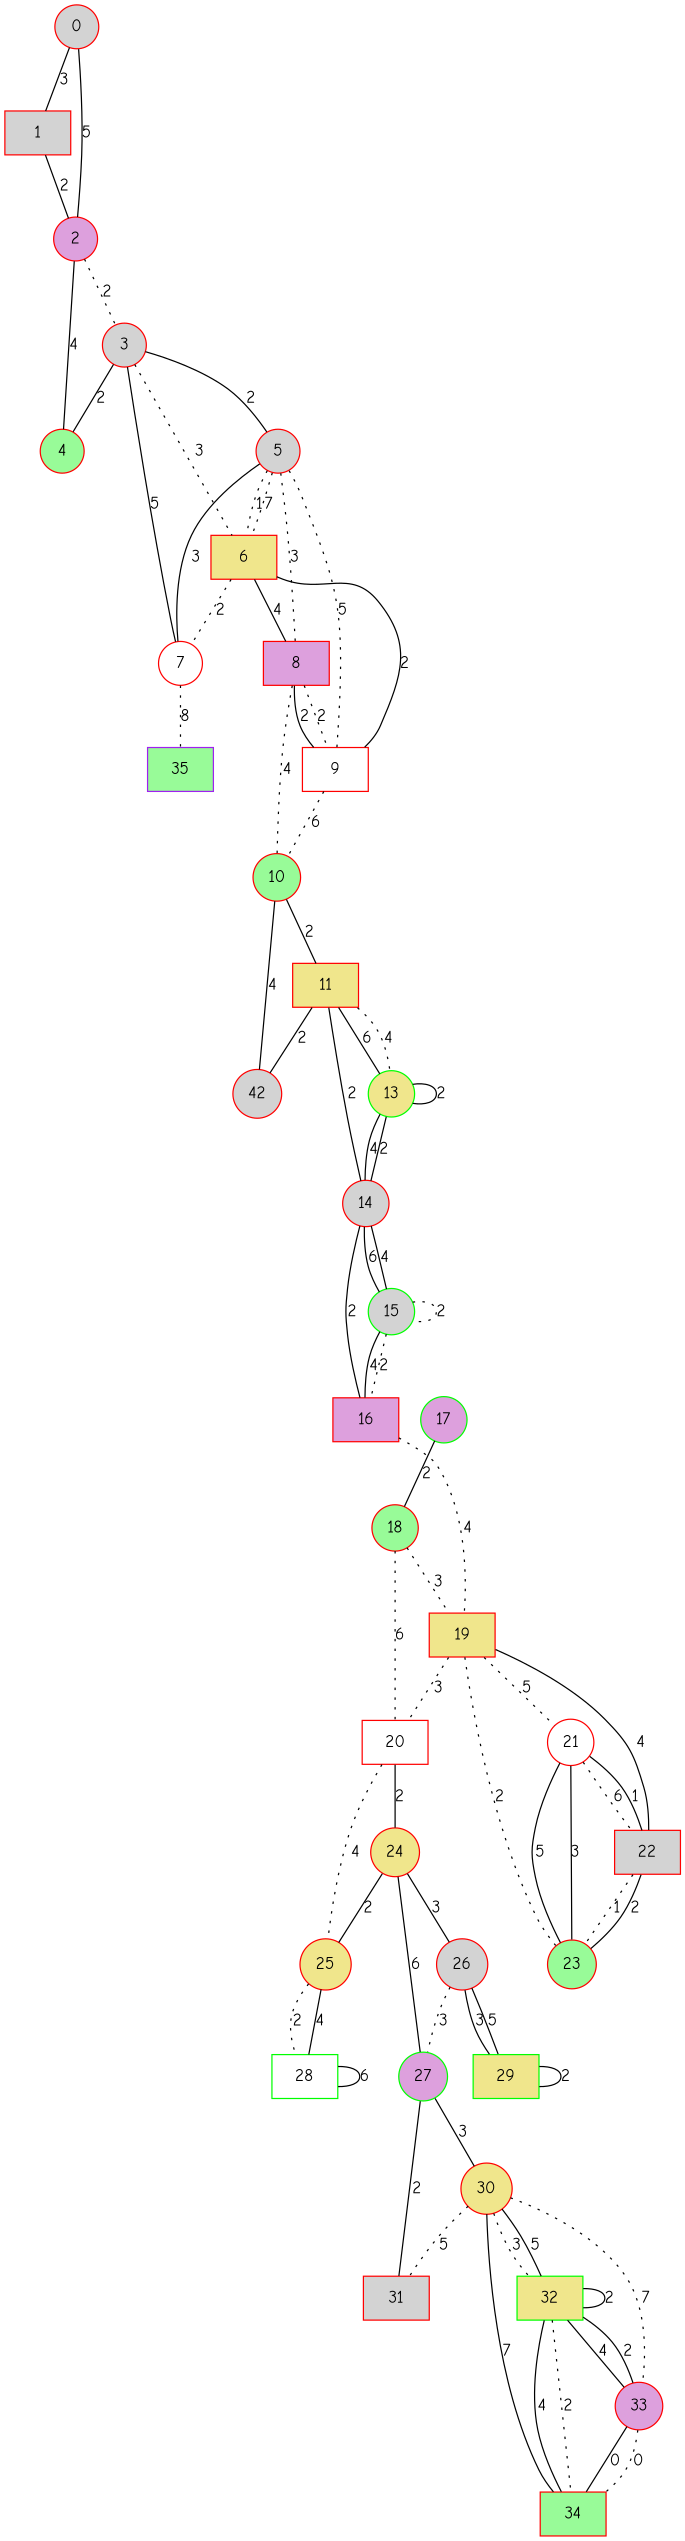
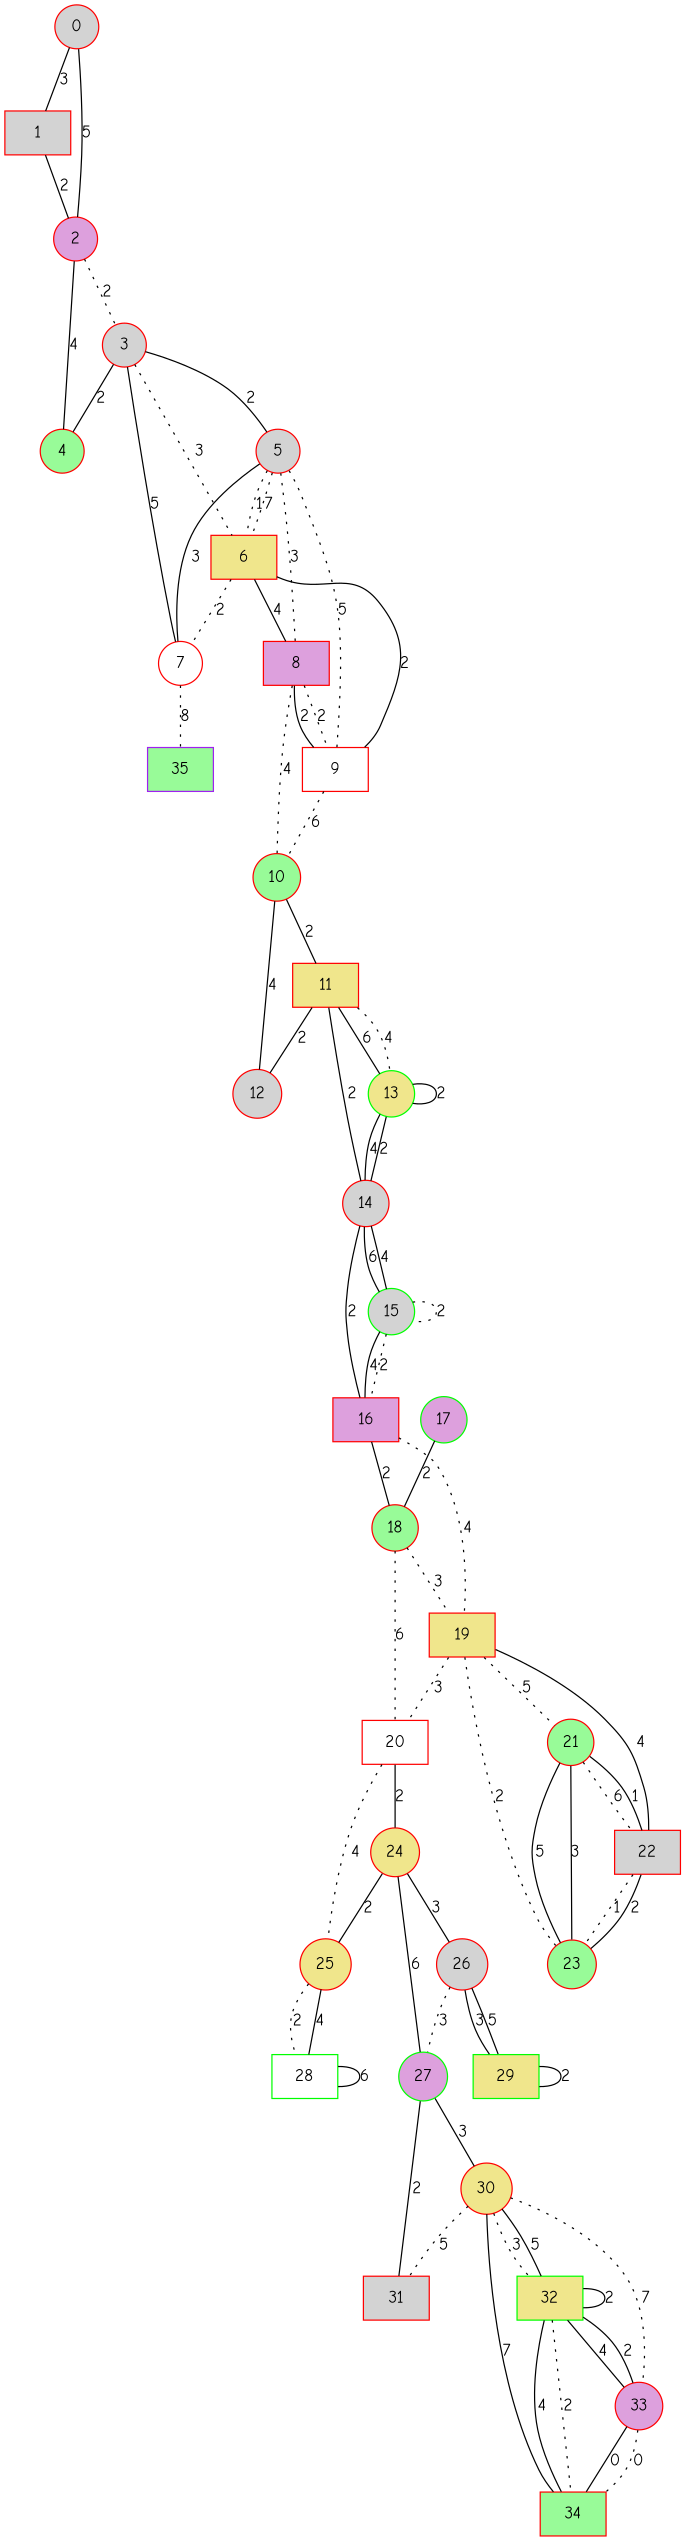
node "42": label "42" -> "12"
edge "16" -- "18": added, label "2"
node "21": fillcolor white -> palegreen
